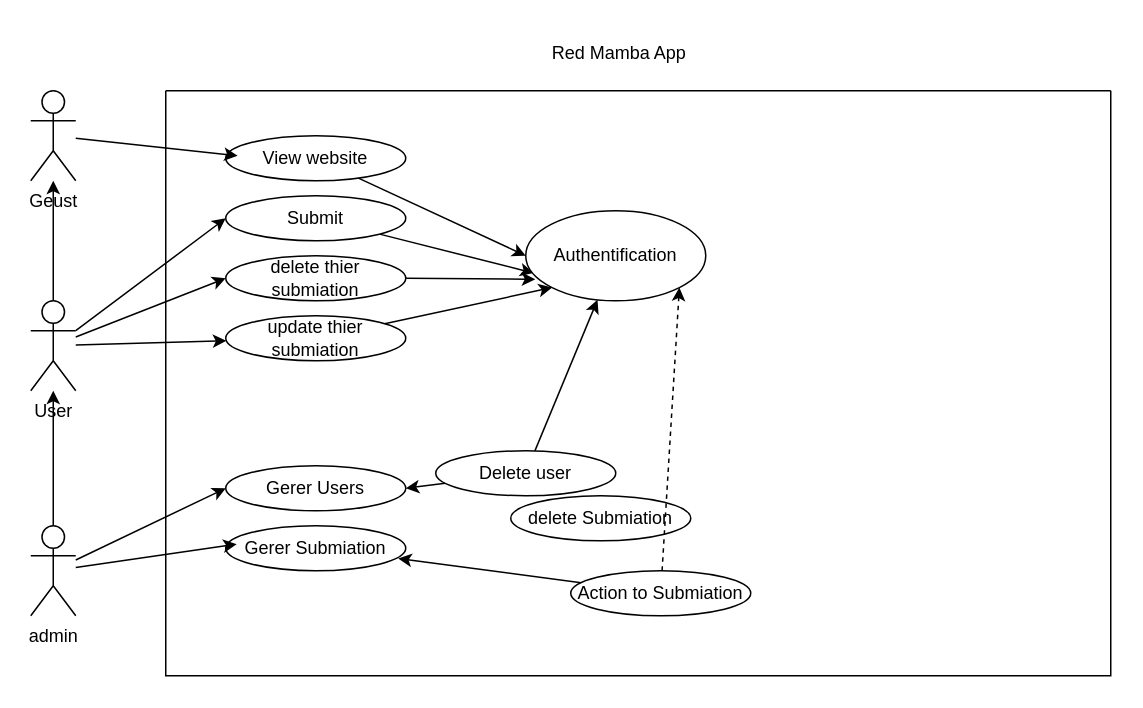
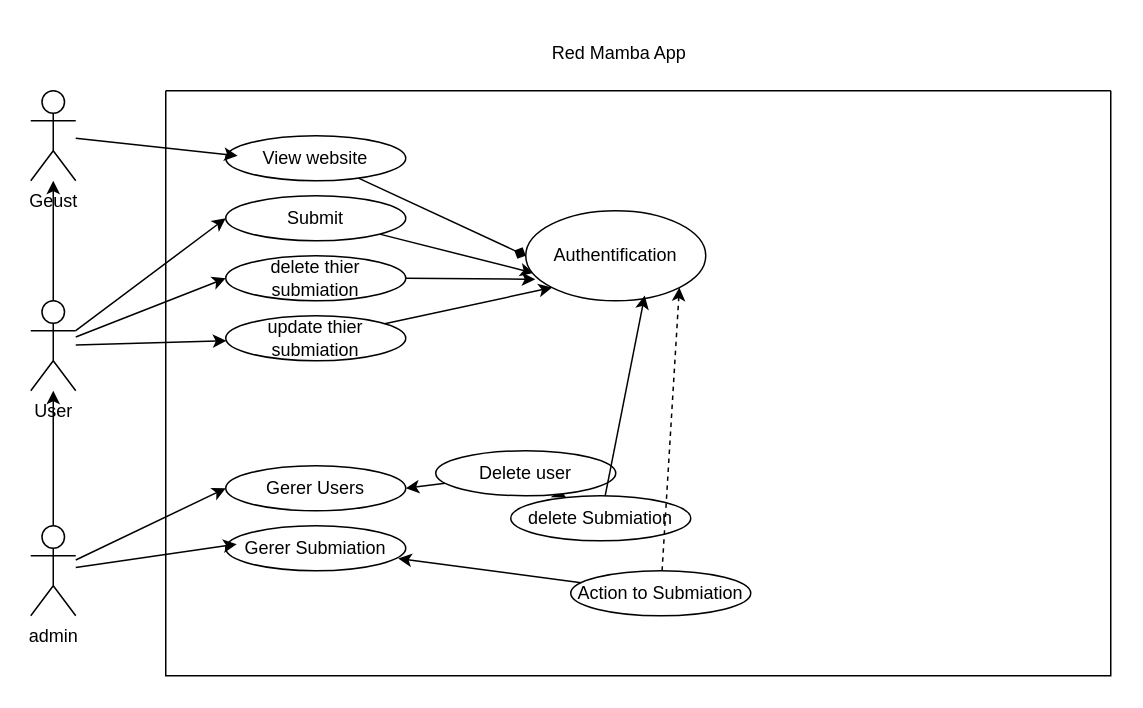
edge "View website" -> "Authentification": arrowhead classic -> diamond
edge "Delete user" -> "Authentification": now "Delete user" -> "delete Submiation"
edge "delete Submiation" -> "Authentification": added
